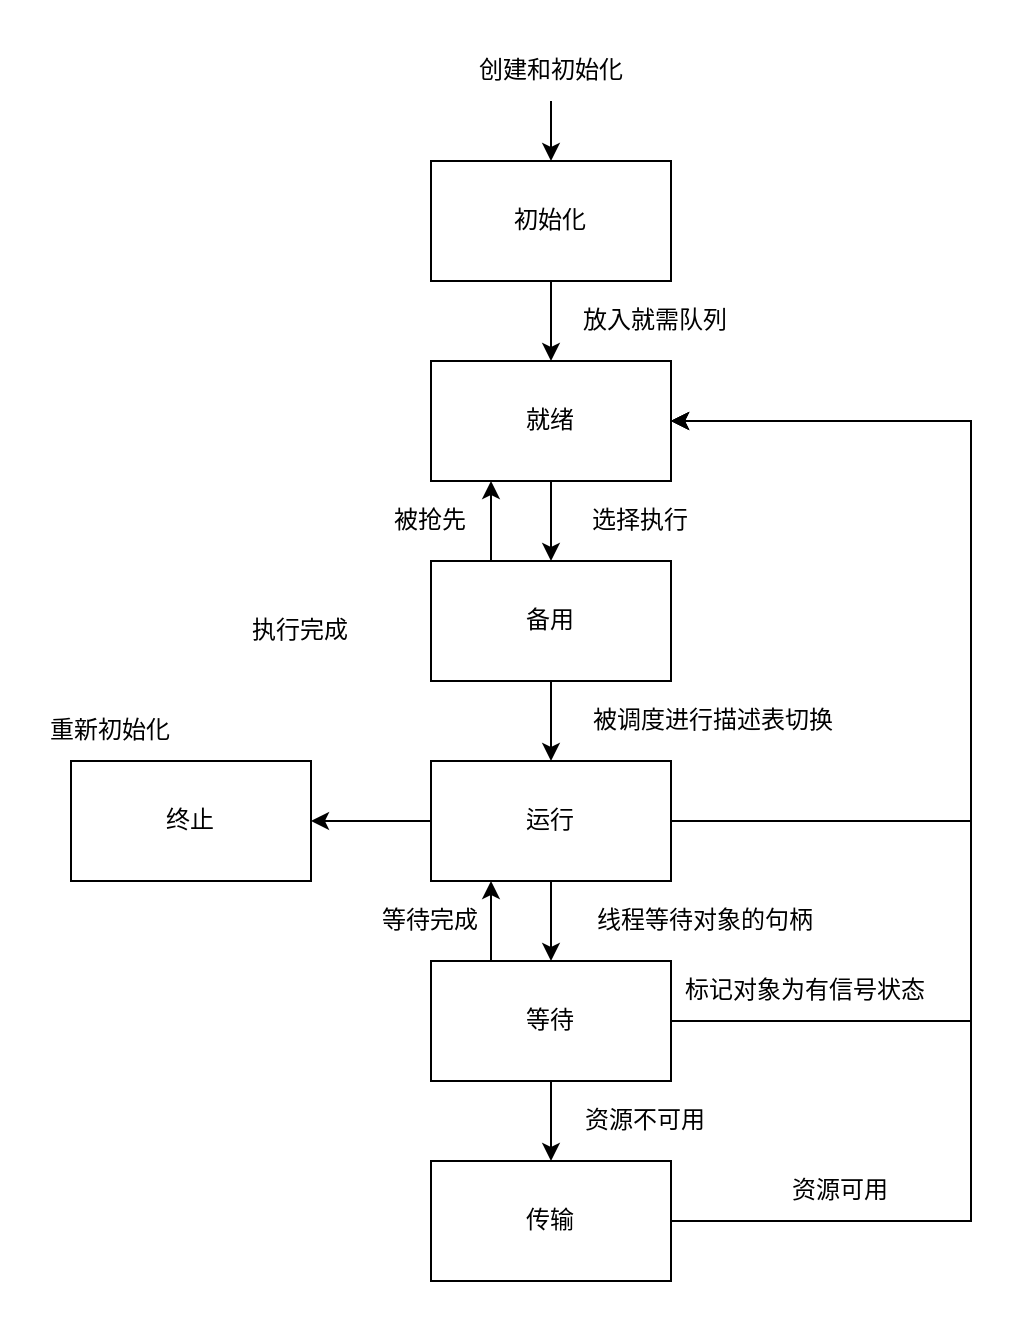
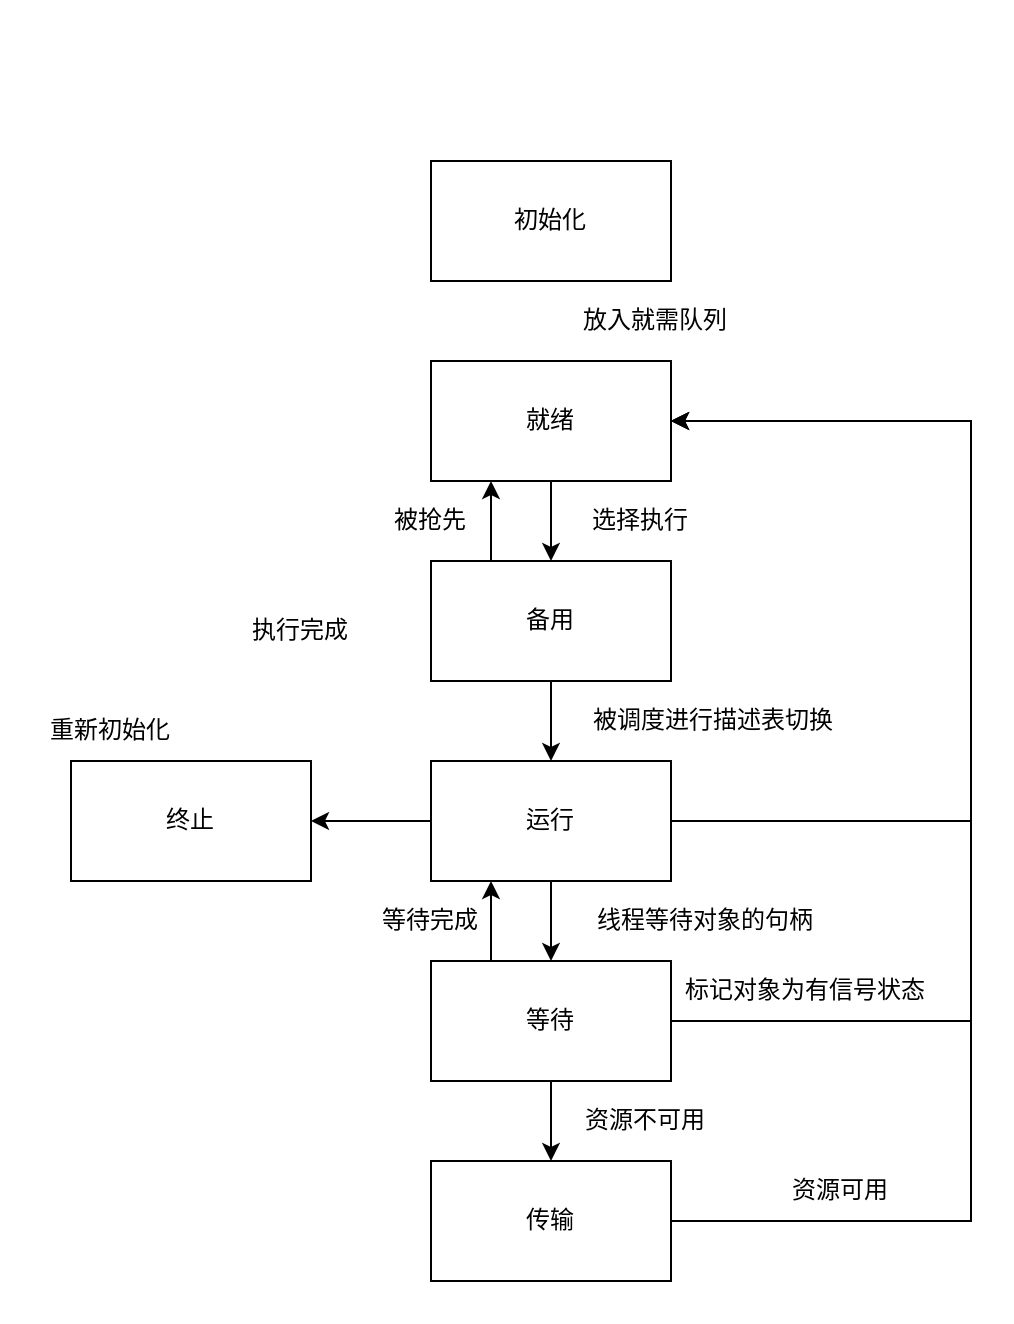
node "创建和初始化": removed
edge "创建和初始化" -> "初始化": removed
edge "初始化" -> "就绪": removed
